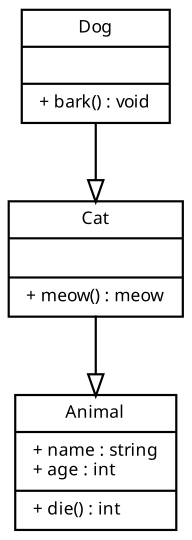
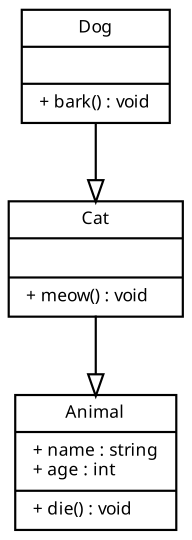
node "Cat": text "+ meow() : meow" -> "+ meow() : void"
node "Animal": text "+ die() : int" -> "+ die() : void"
